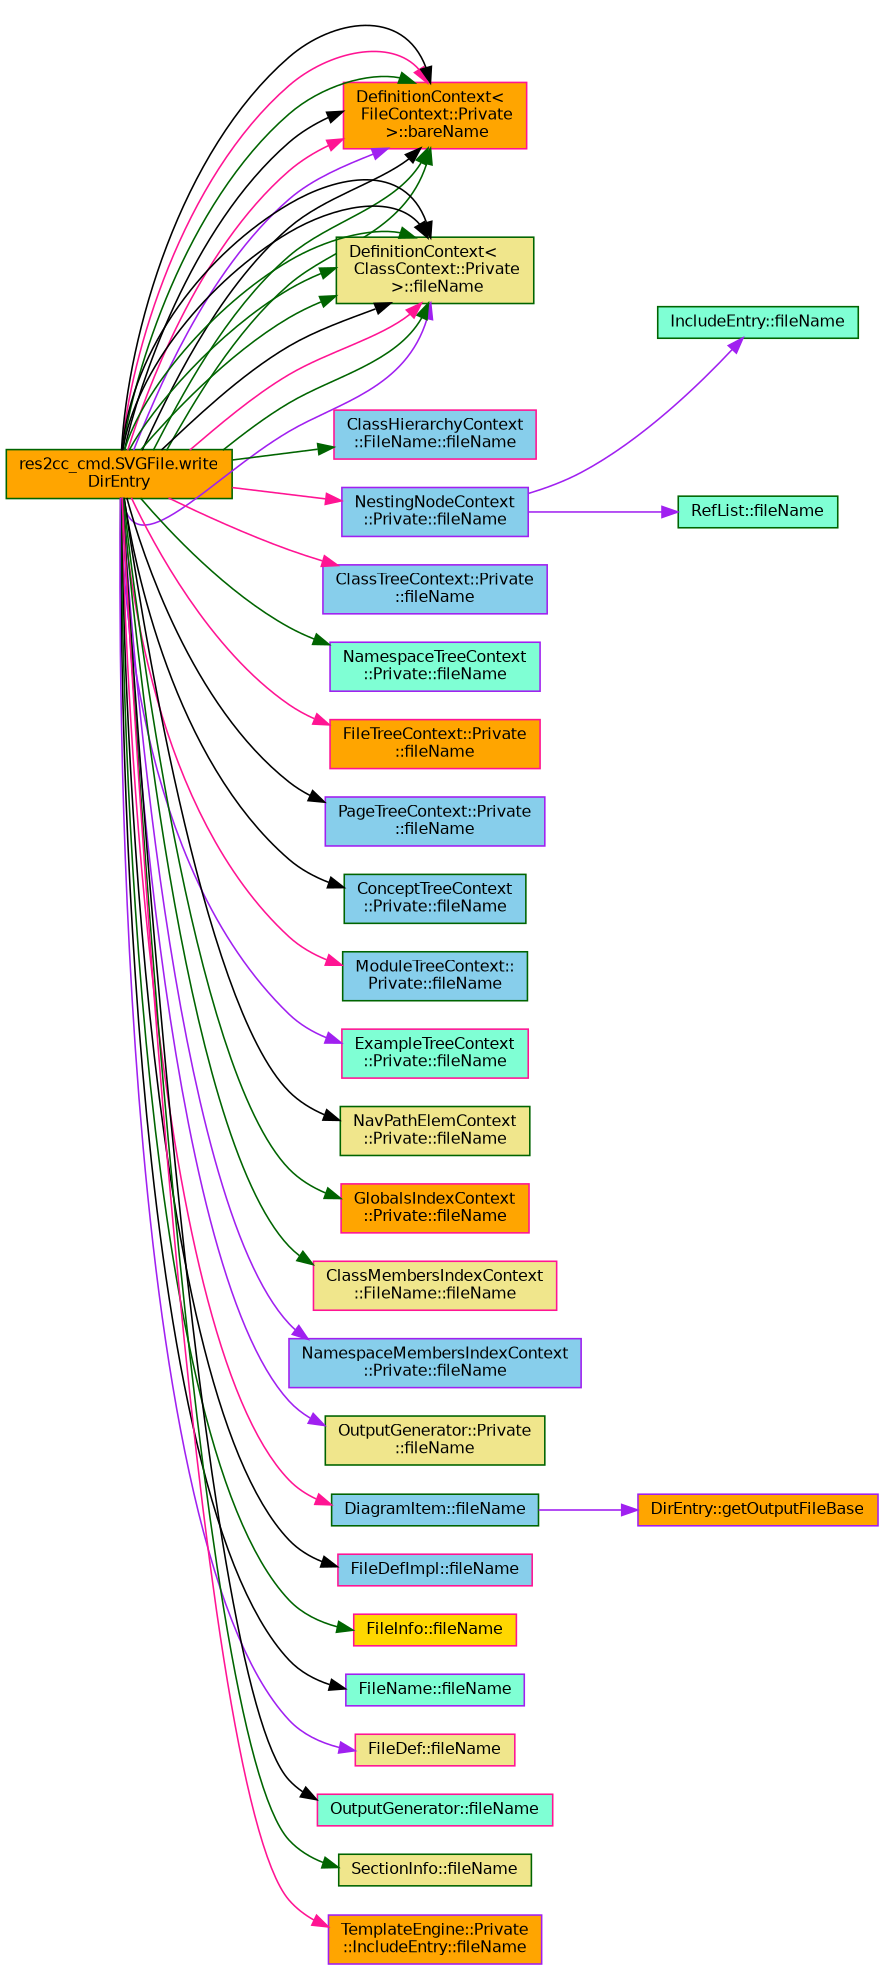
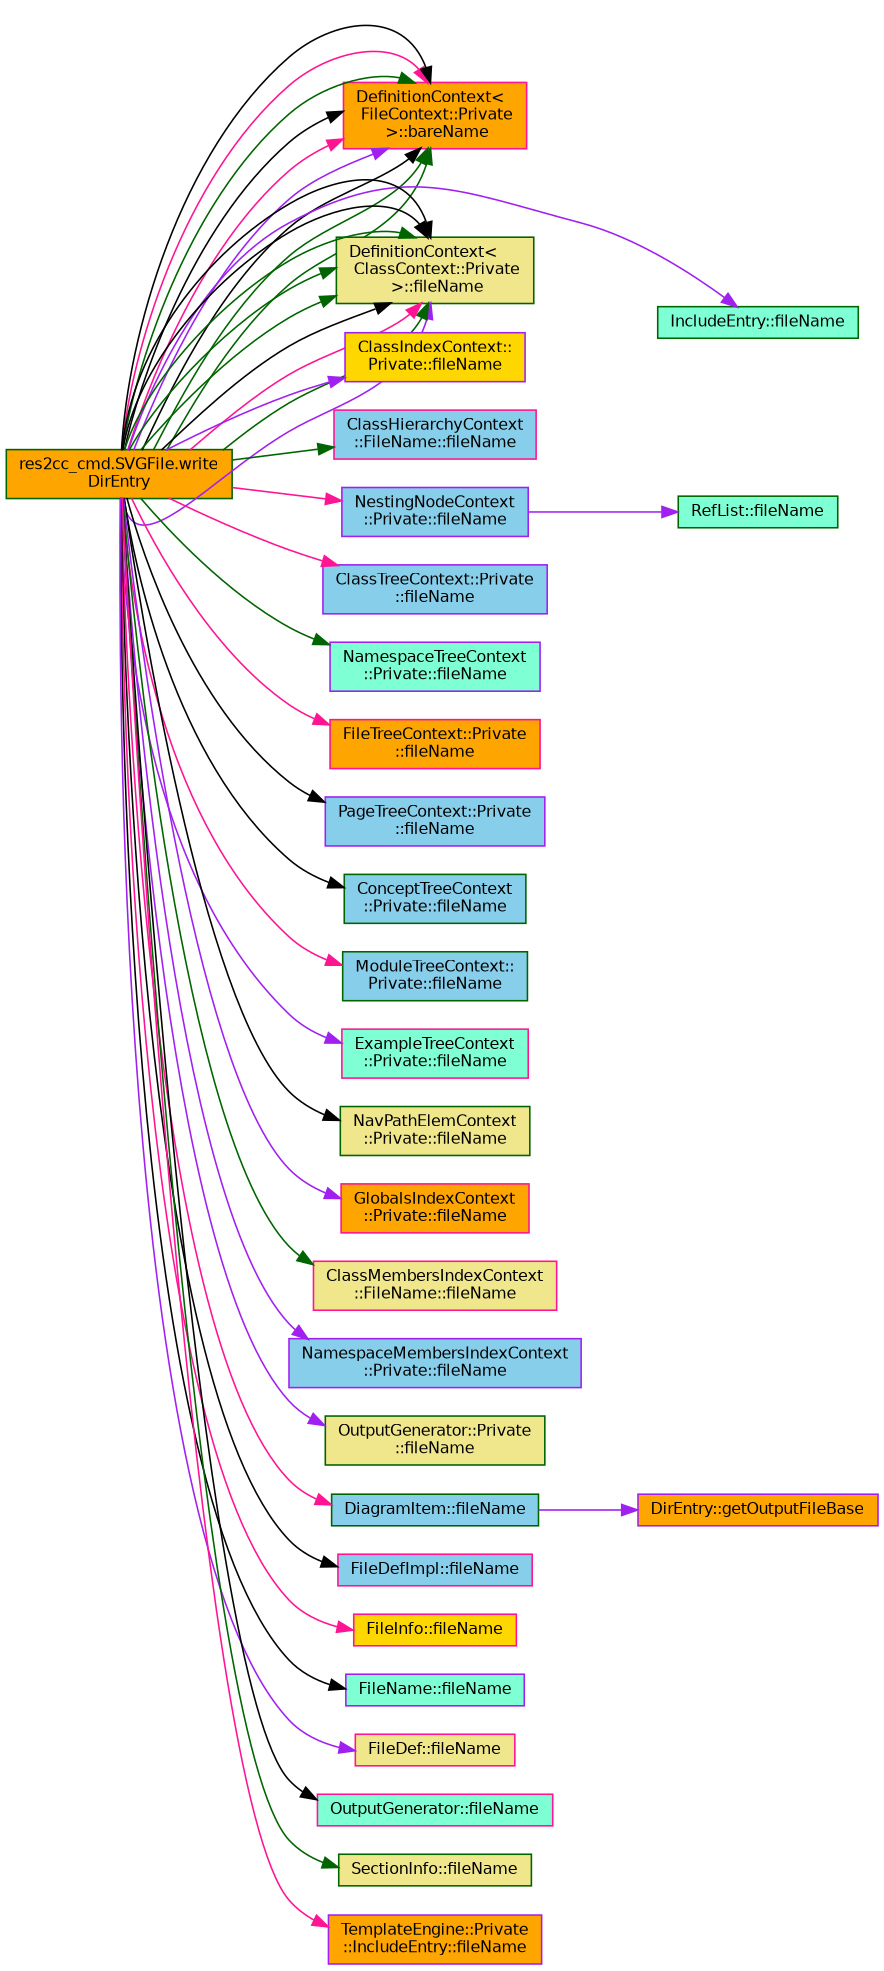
node "ClassIndexContext:: Private::fileName": added
edge "NestingNodeContext ::Private::fileName" -> "IncludeEntry::fileName": now "res2cc_cmd.SVGFile.write DirEntry" -> "IncludeEntry::fileName"
edge "res2cc_cmd.SVGFile.write DirEntry" -> "GlobalsIndexContext ::Private::fileName": color darkgreen -> purple
edge "res2cc_cmd.SVGFile.write DirEntry" -> "FileInfo::fileName": color darkgreen -> deeppink
